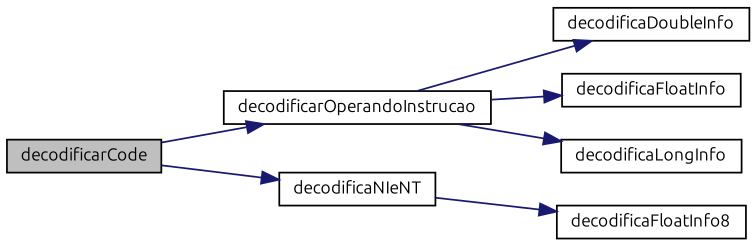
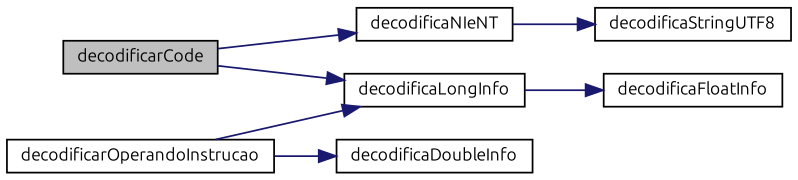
edge "decodificarOperandoInstrucao" -> "decodificaFloatInfo": now "decodificaLongInfo" -> "decodificaFloatInfo"
edge "decodificarCode" -> "decodificarOperandoInstrucao": now "decodificarCode" -> "decodificaLongInfo"
node "decodificaFloatInfo8": label "decodificaFloatInfo8" -> "decodificaStringUTF8"
